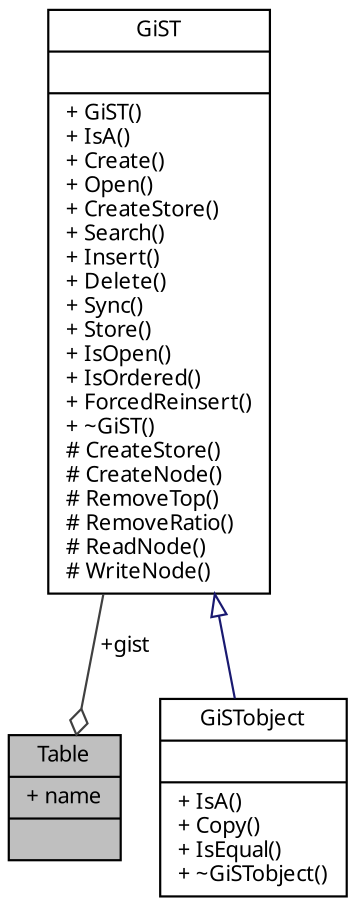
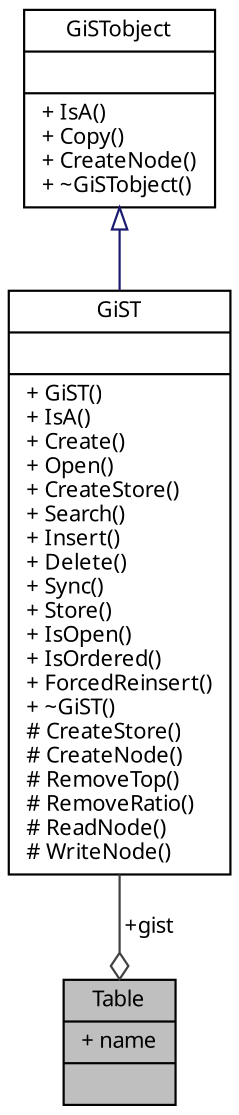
edge "GiSTobject" -> "GiST": reversed
node "GiSTobject": text "+ IsEqual()" -> "+ CreateNode()"
